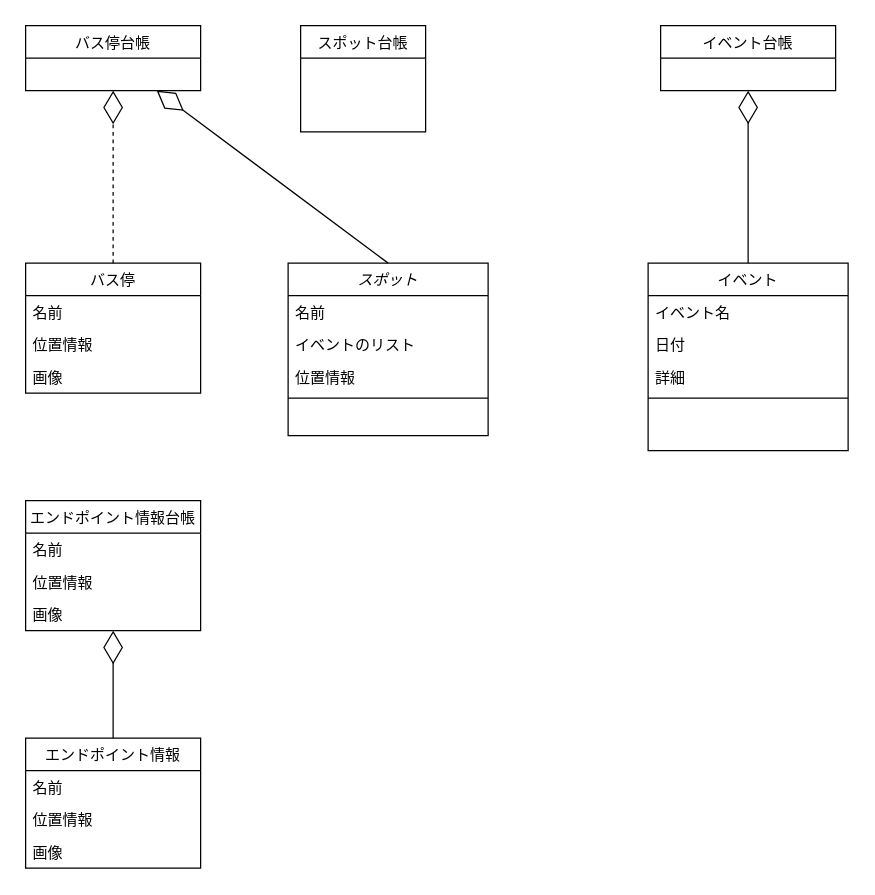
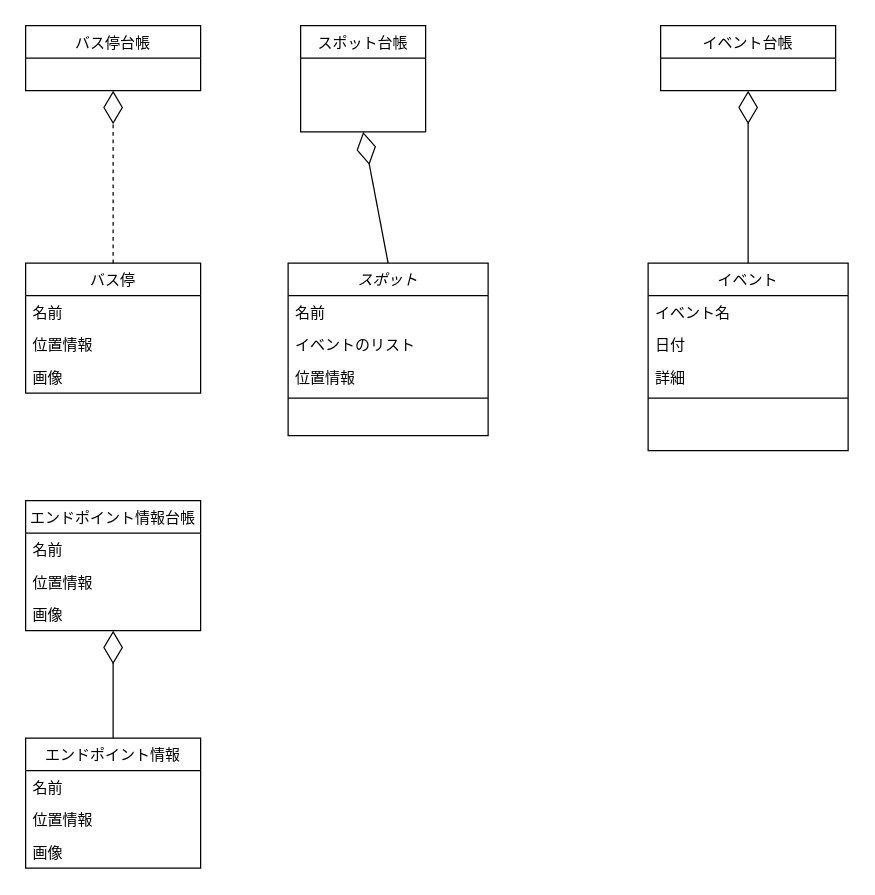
edge "スポット" -> "バス停台帳": now "スポット" -> "スポット台帳"
